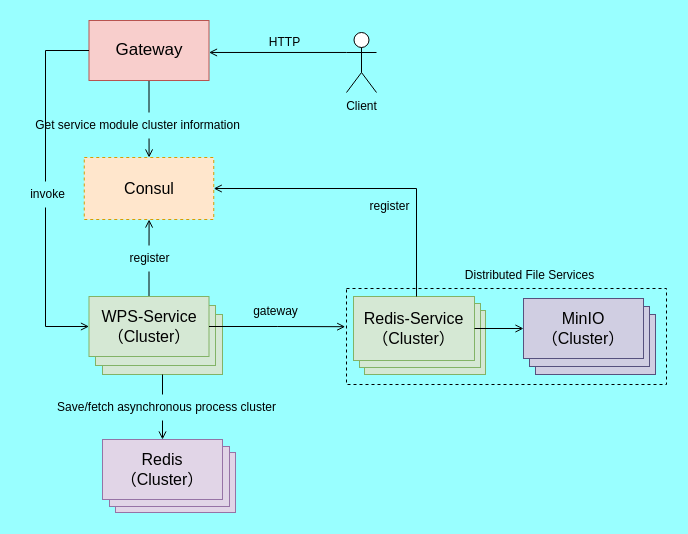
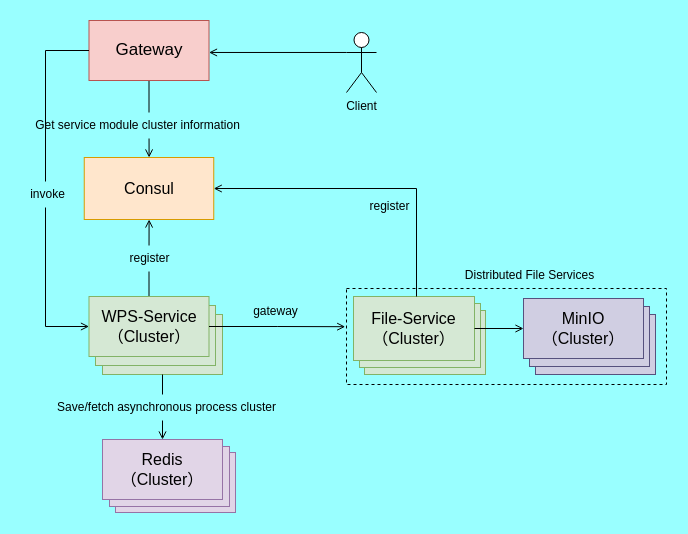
node "HTTP": removed
node "Consul": style dashed -> solid
node "Redis-Service （Cluster）": label "Redis-Service （Cluster）" -> "File-Service （Cluster）"
